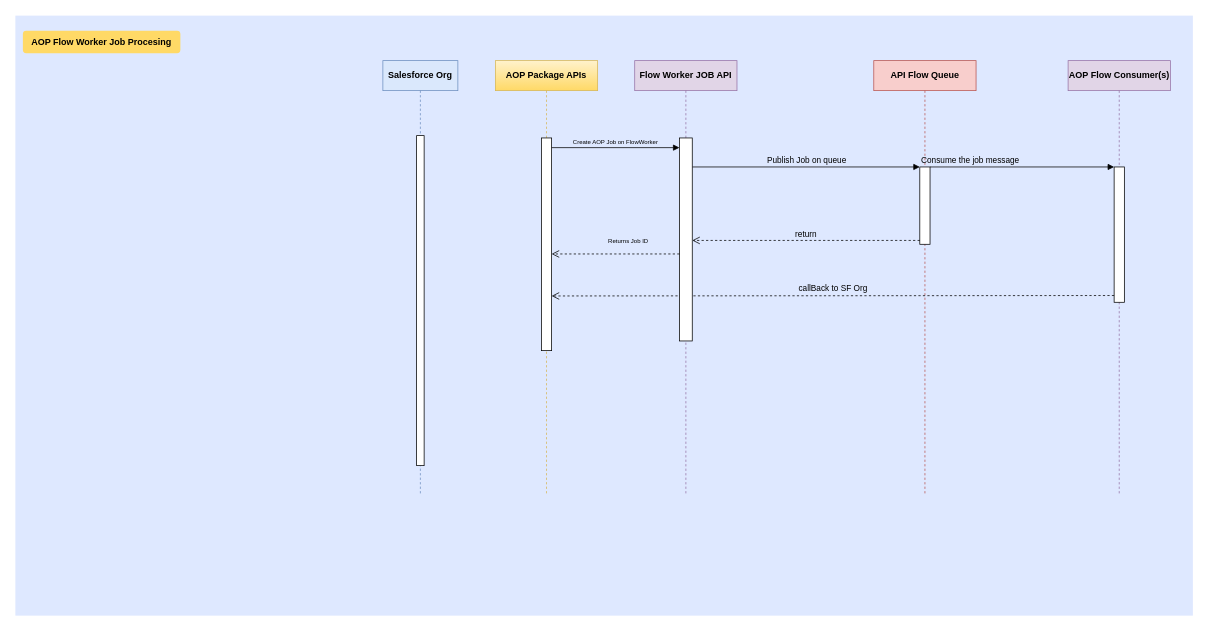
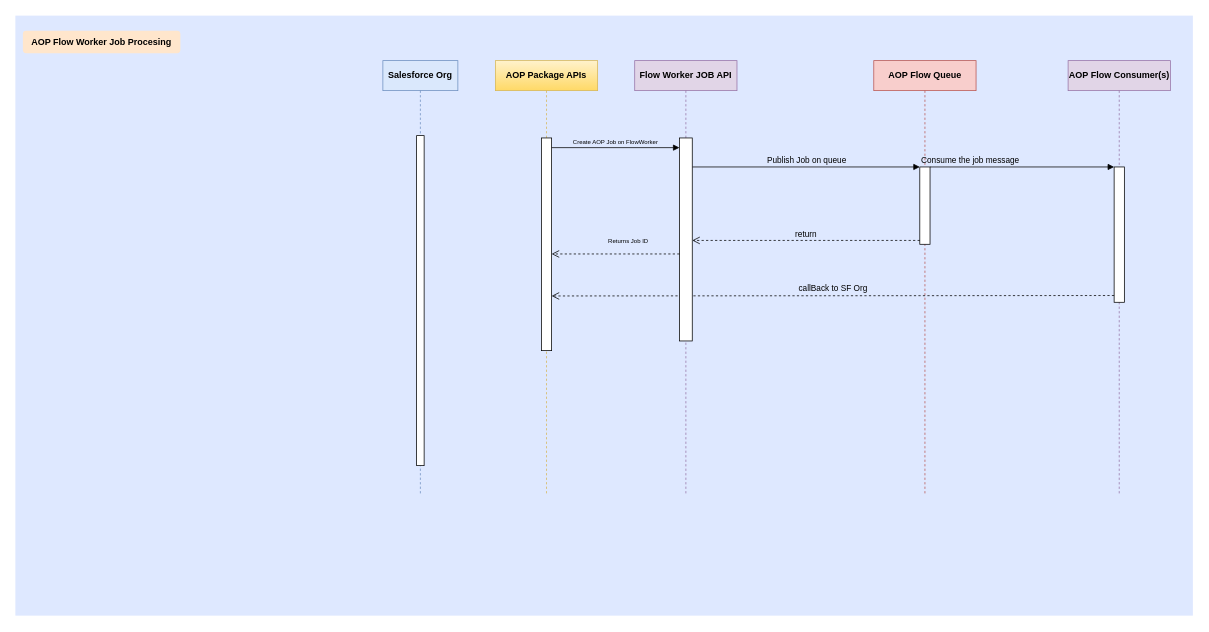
node "AOP Flow Worker Job Procesing": fillcolor #ffd966 -> #ffe6cc
node "API Flow Queue": label "API Flow Queue" -> "AOP Flow Queue"
